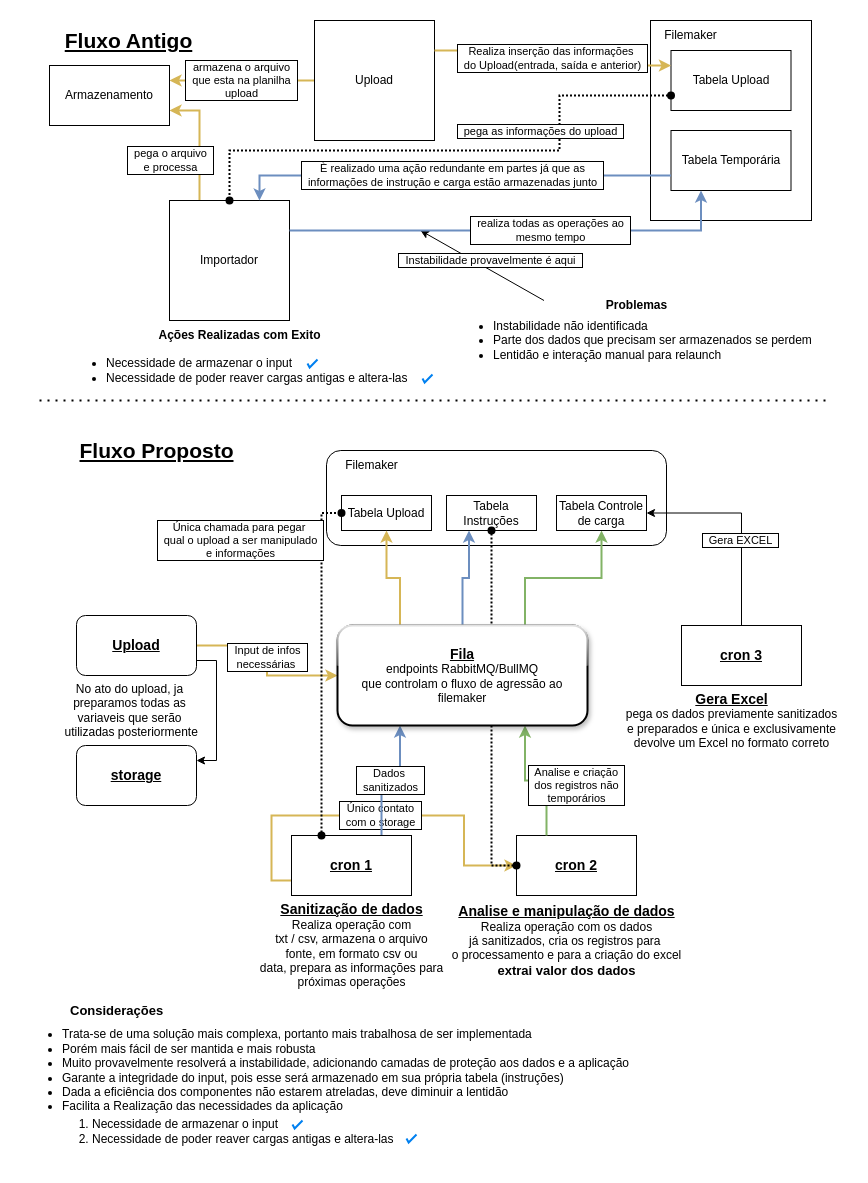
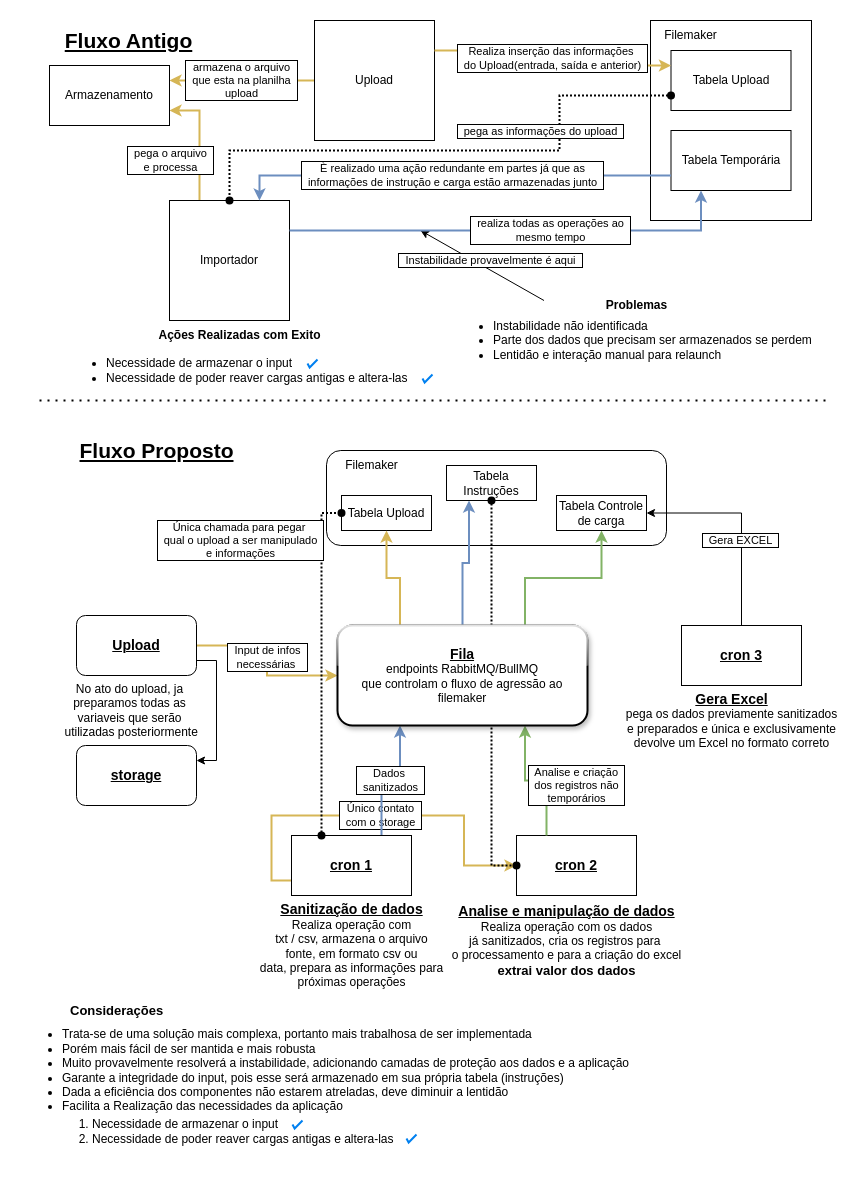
node "Tabela Instruções": moved (492, 513) -> (492, 483)
